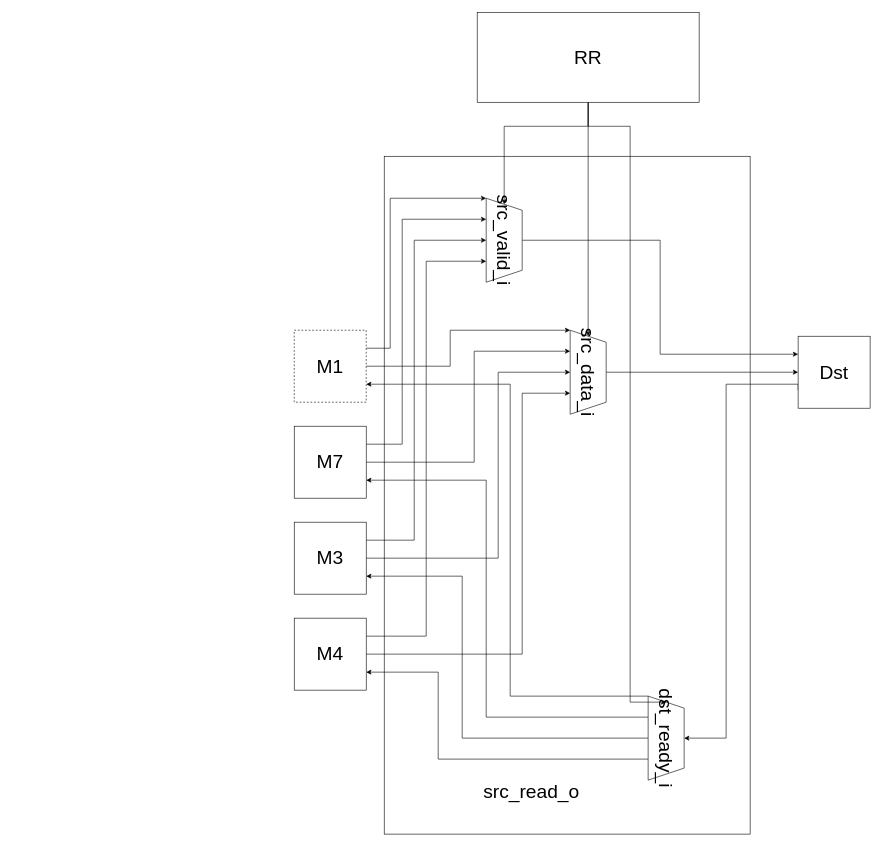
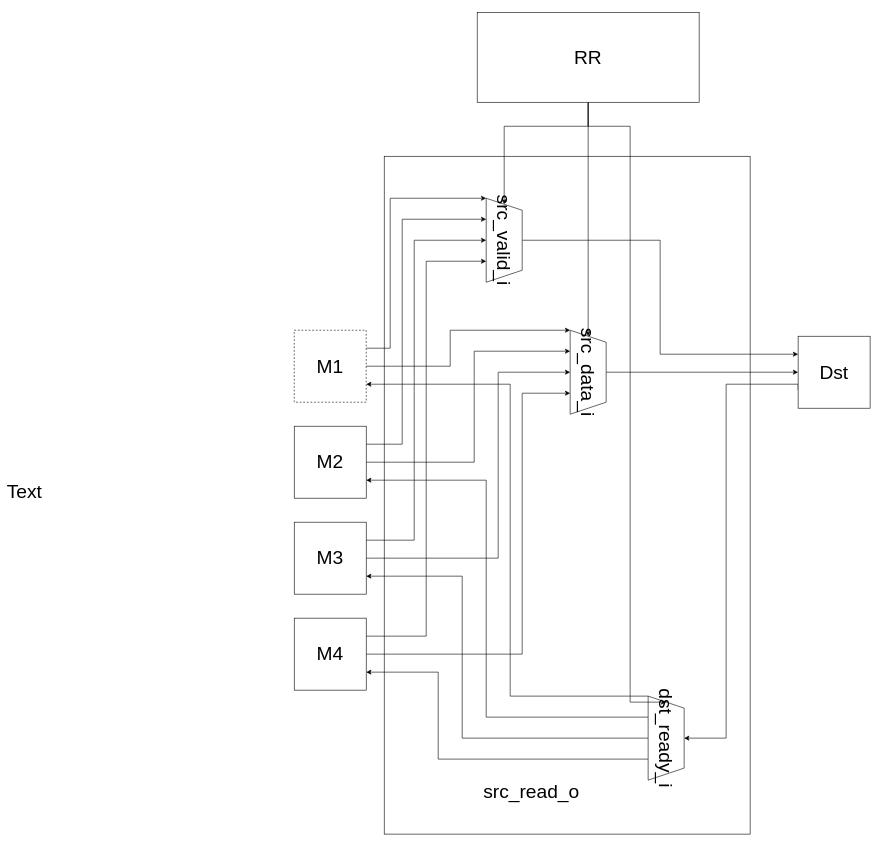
node "M7": label "M7" -> "M2"
node "Text": added
